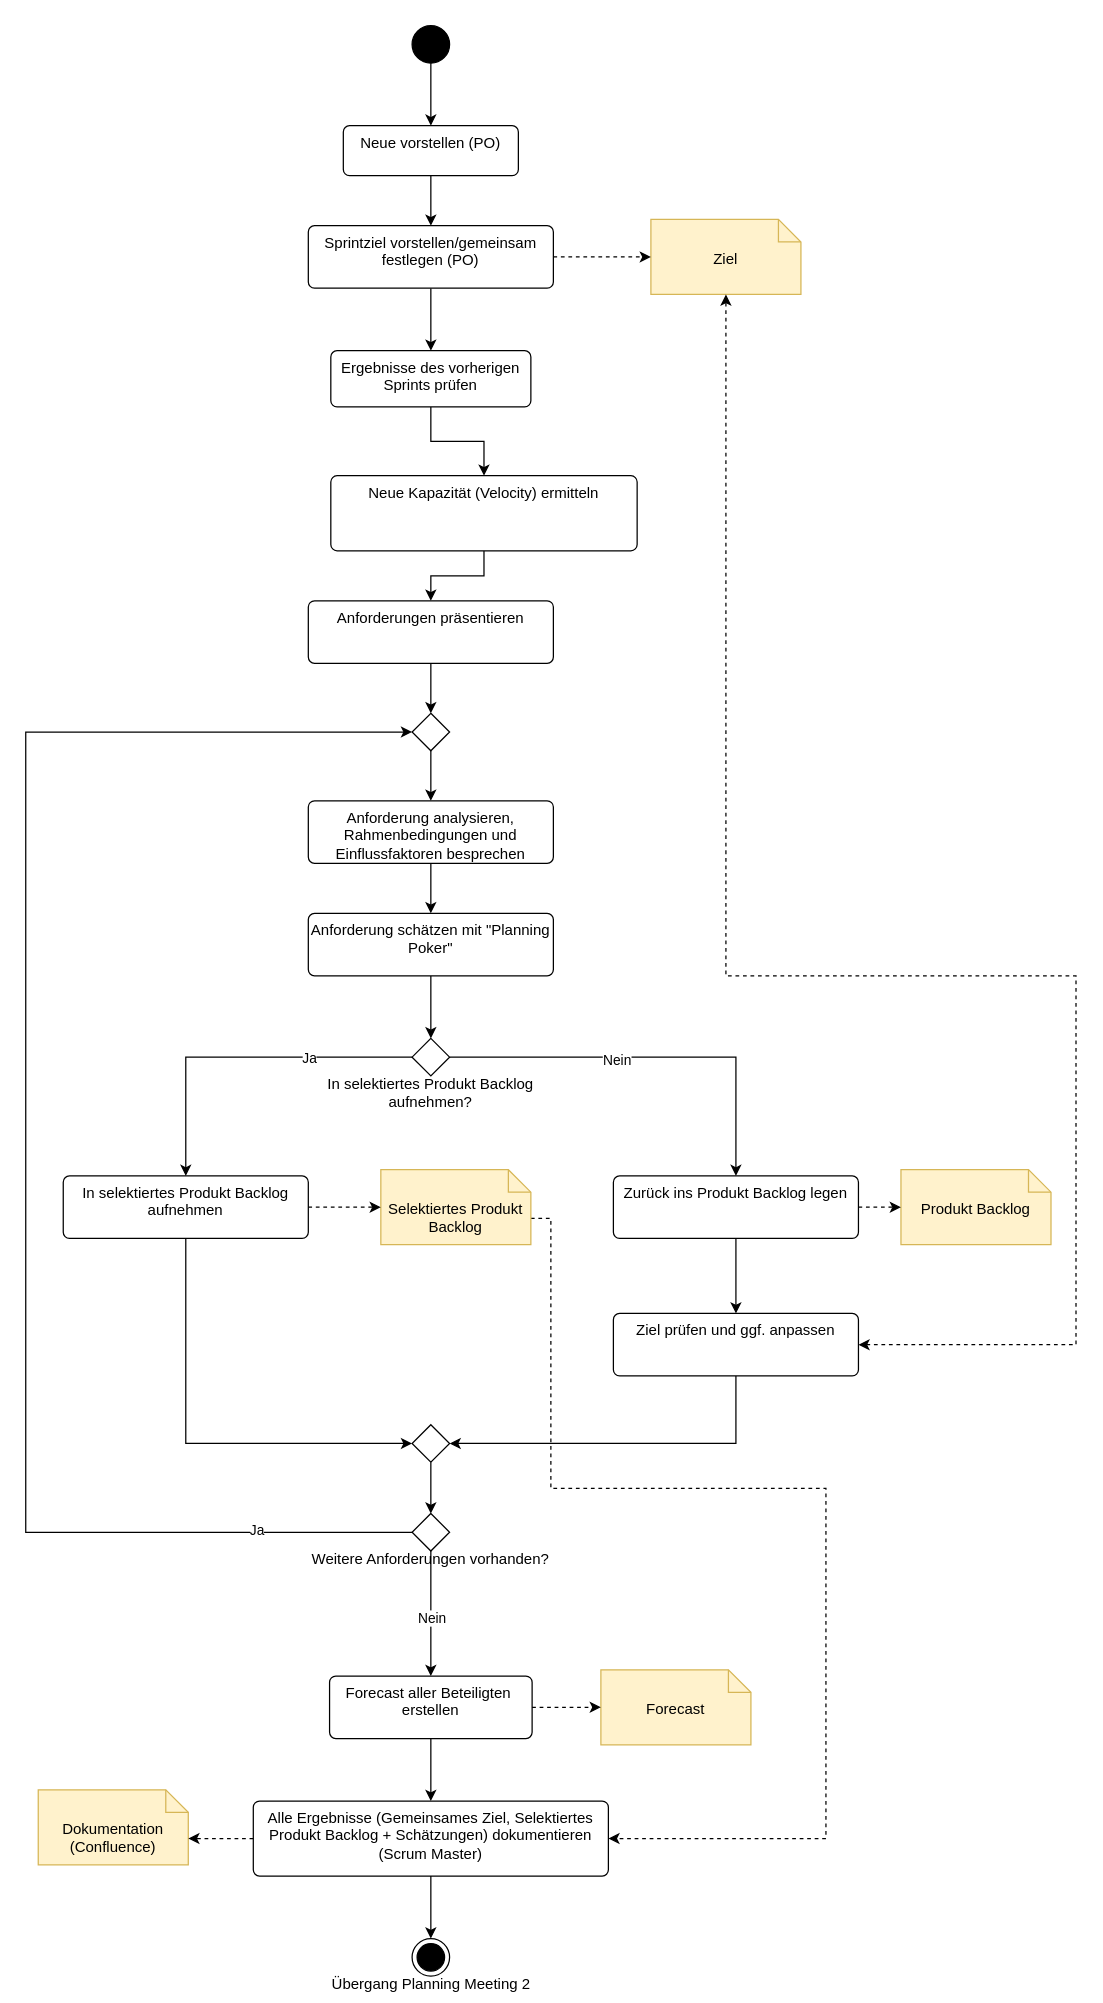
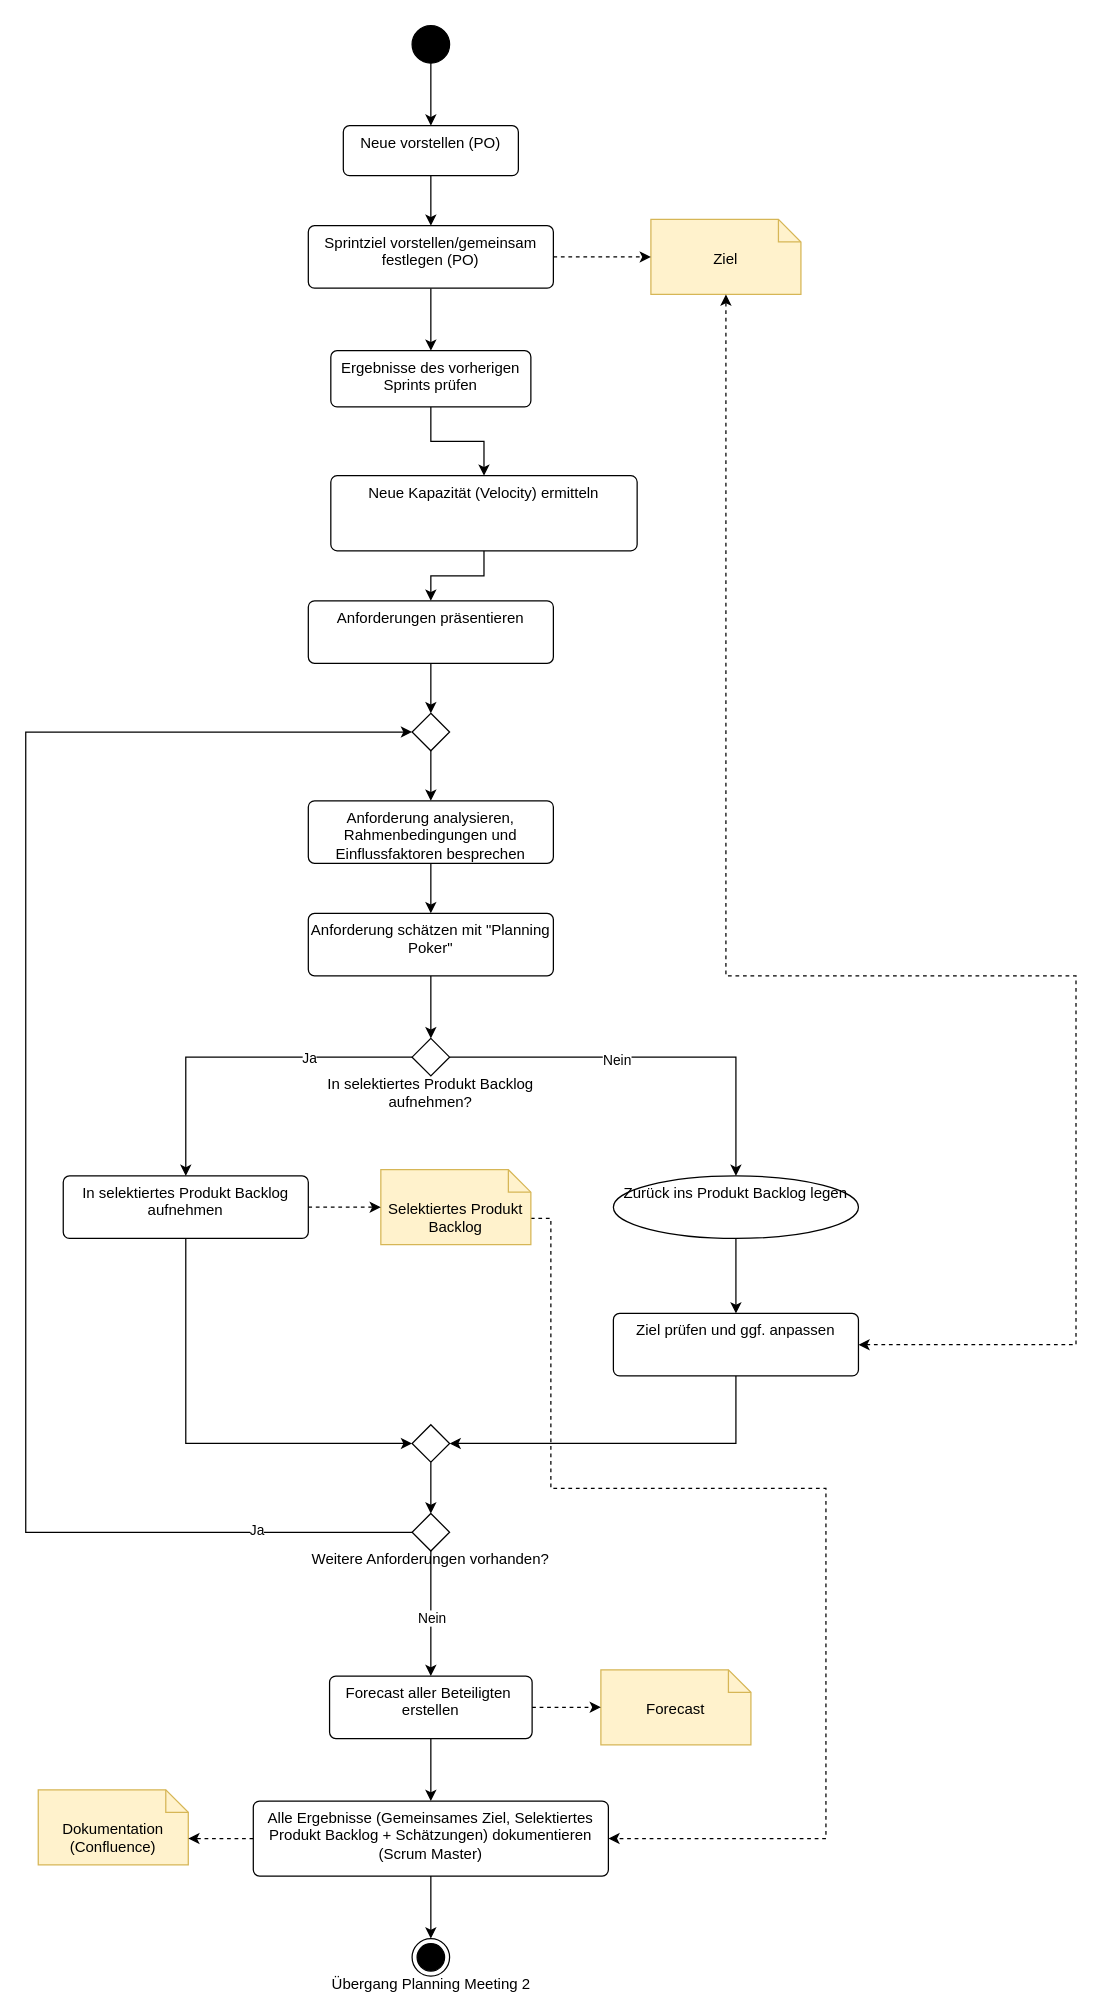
node "Zurück ins Produkt Backlog legen": shape rounded rectangle -> ellipse
edge "Zurück ins Produkt Backlog legen" -> "Produkt Backlog": removed
node "Produkt Backlog": removed
